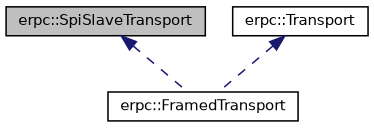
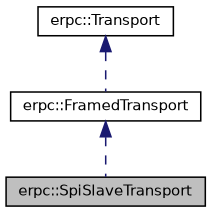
edge "erpc::FramedTransport" -> "erpc::SpiSlaveTransport": reversed
